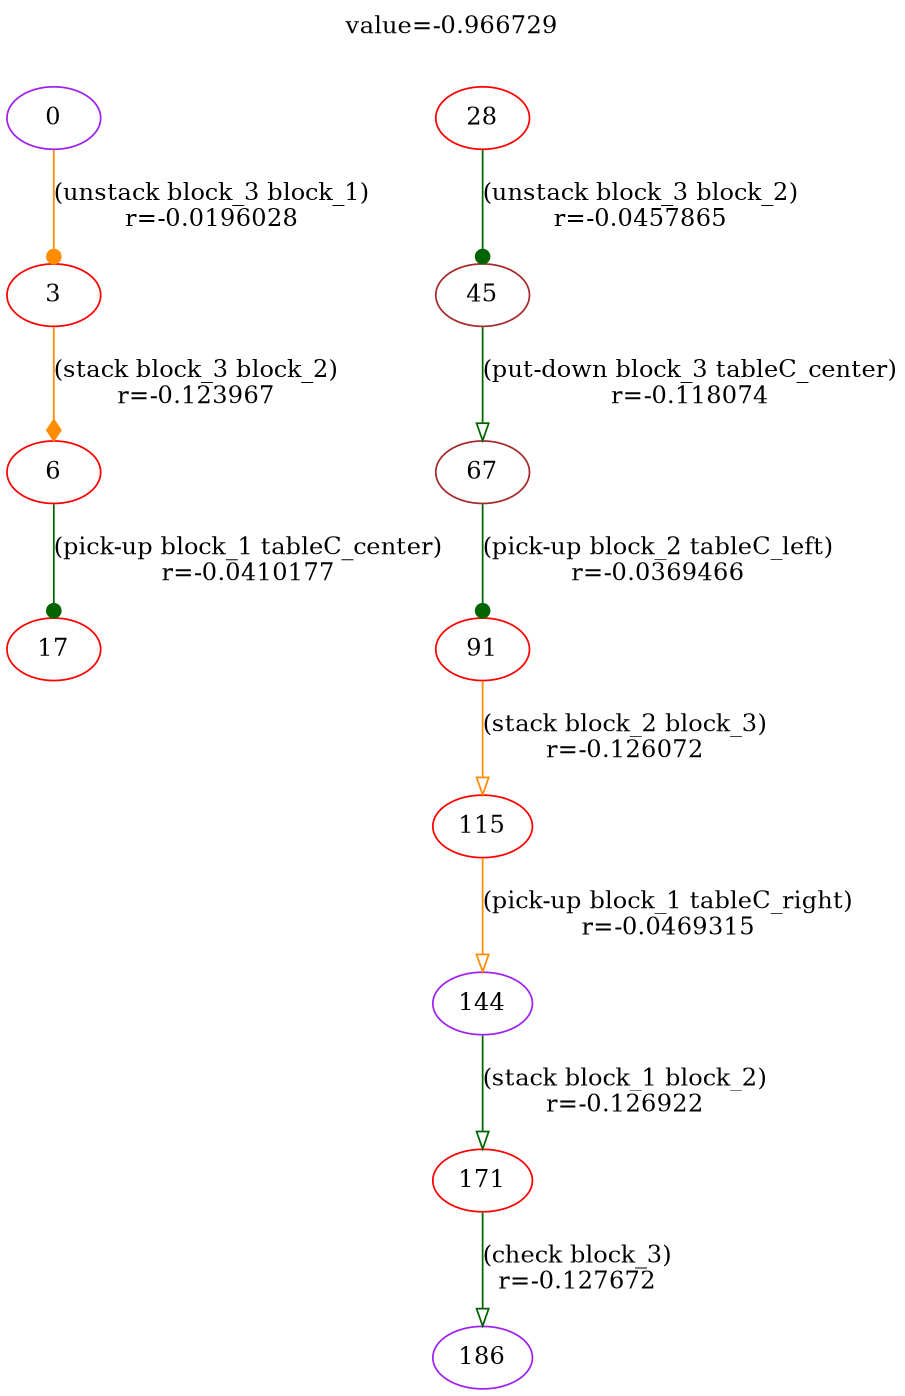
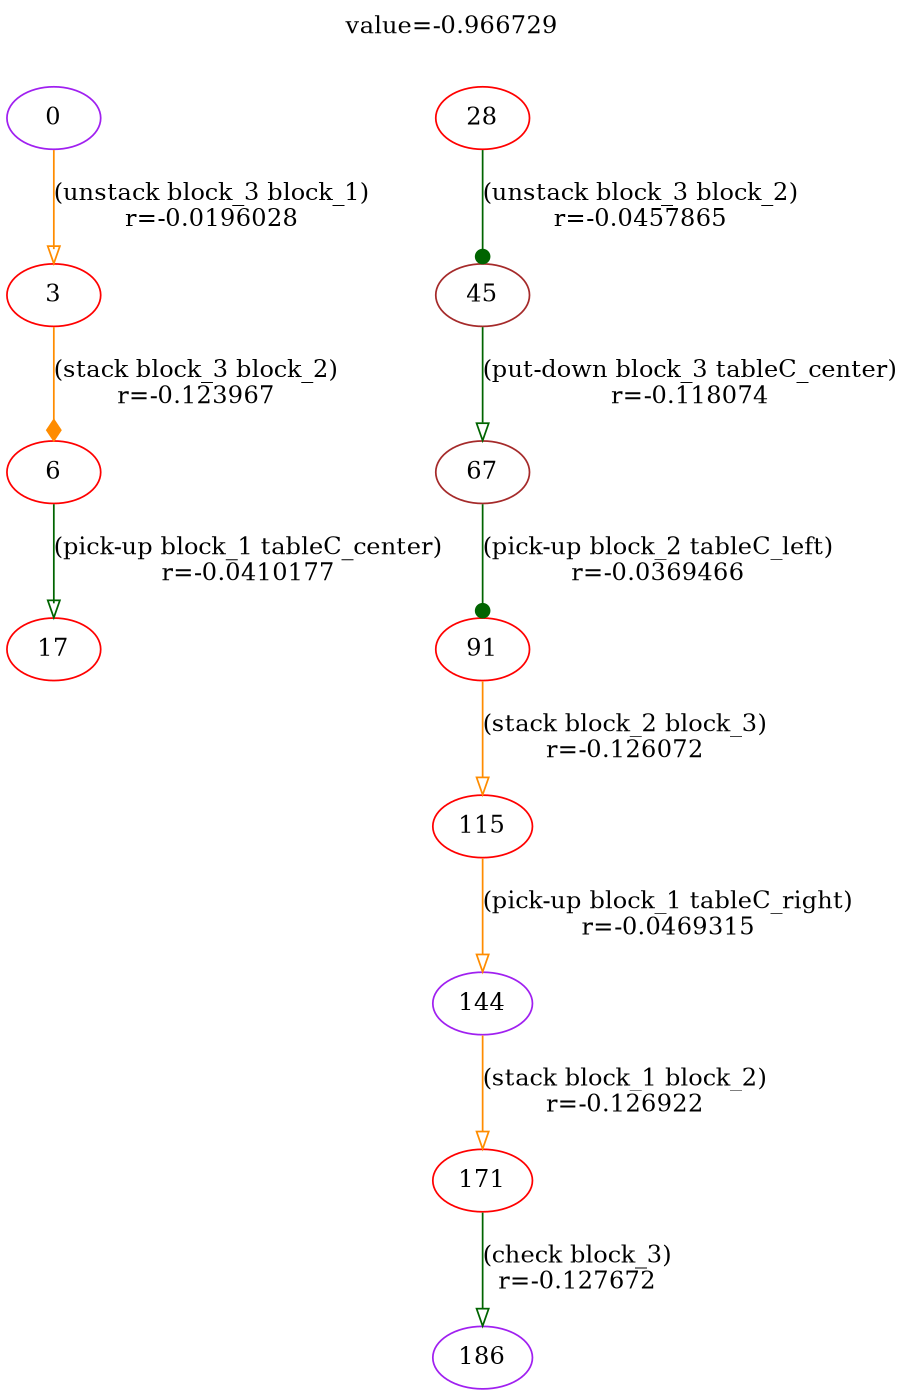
edge "0" -> "3": arrowhead dot -> onormal
edge "6" -> "17": arrowhead dot -> onormal
edge "144" -> "171": color darkgreen -> darkorange
